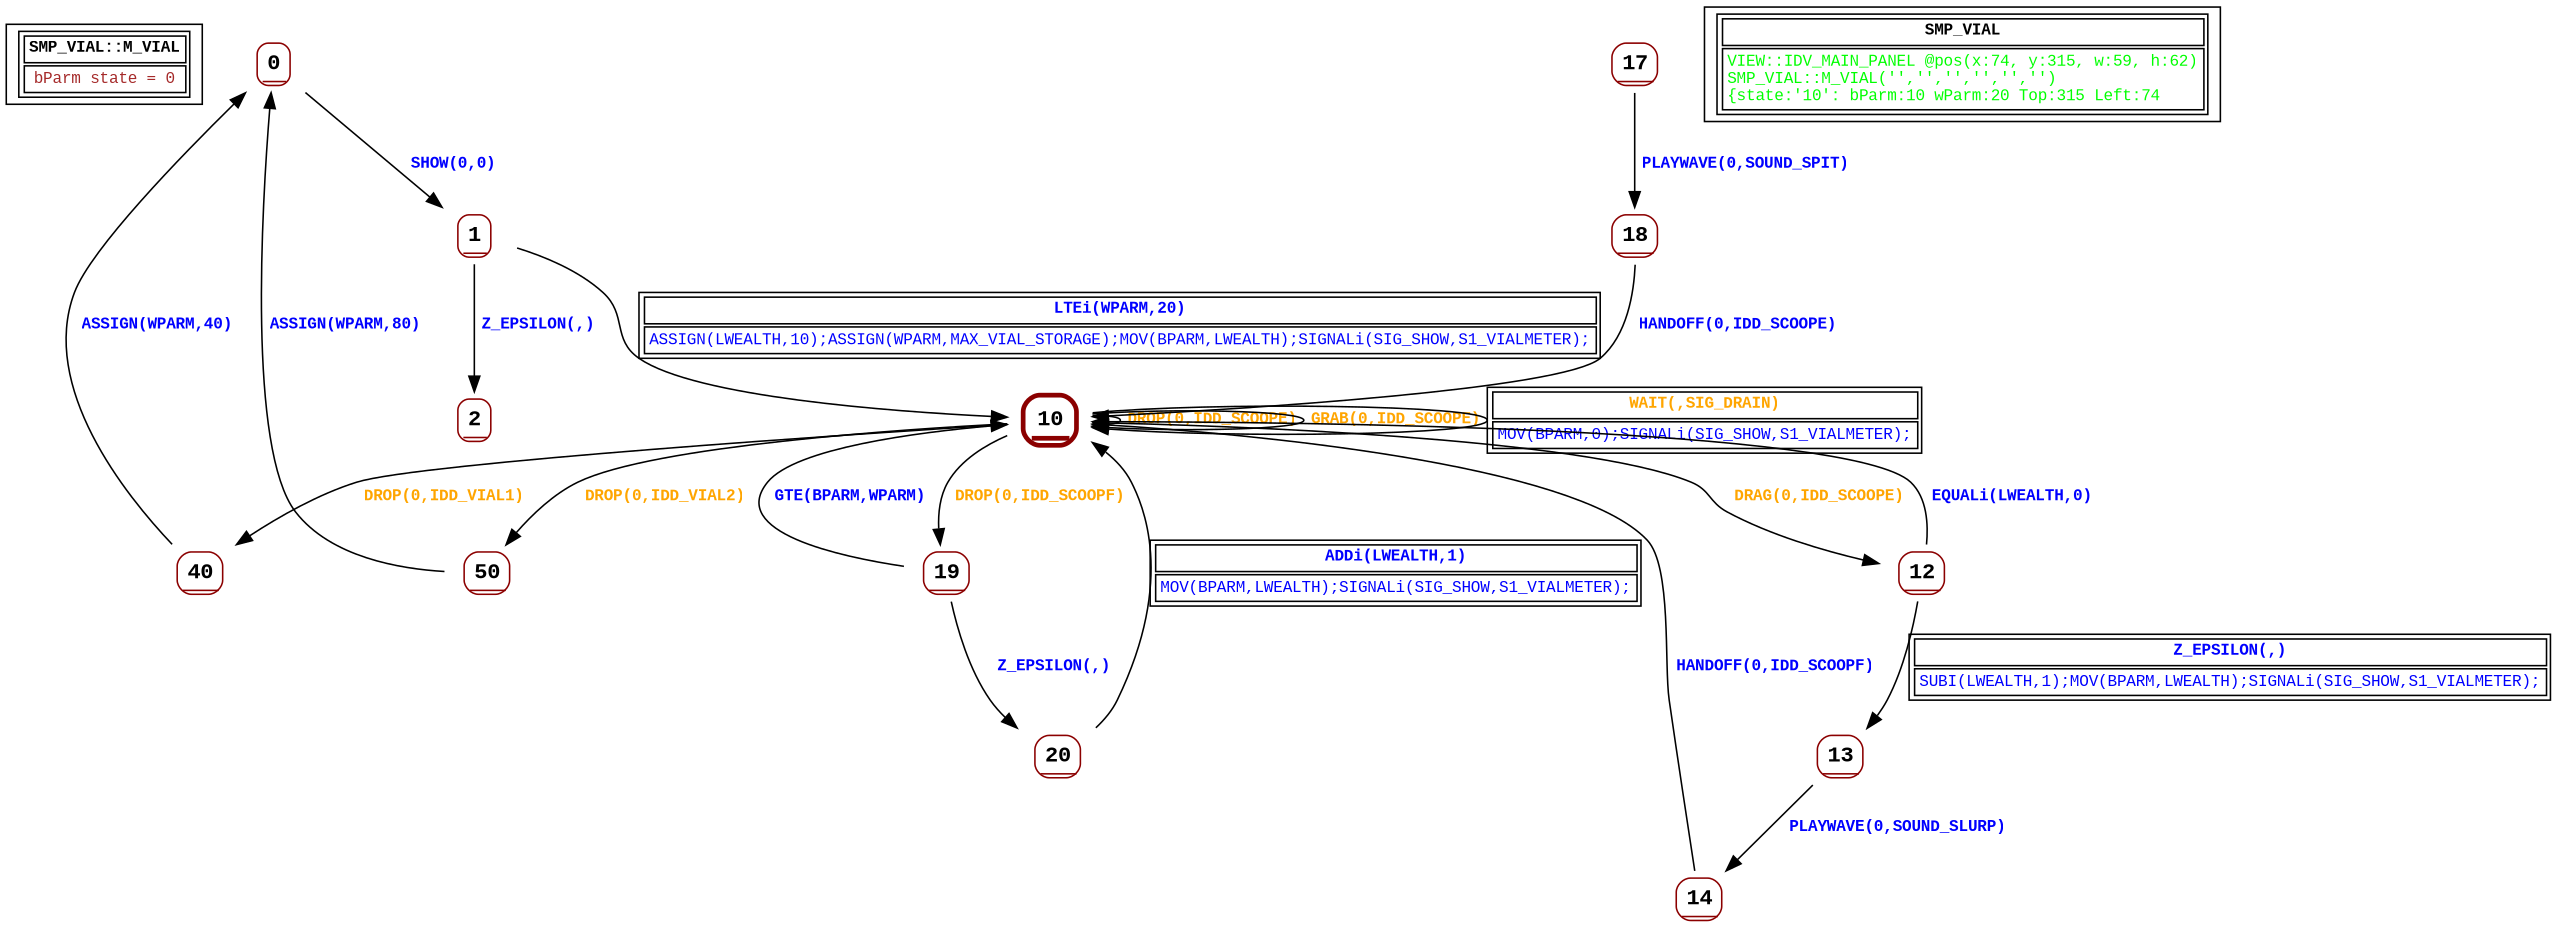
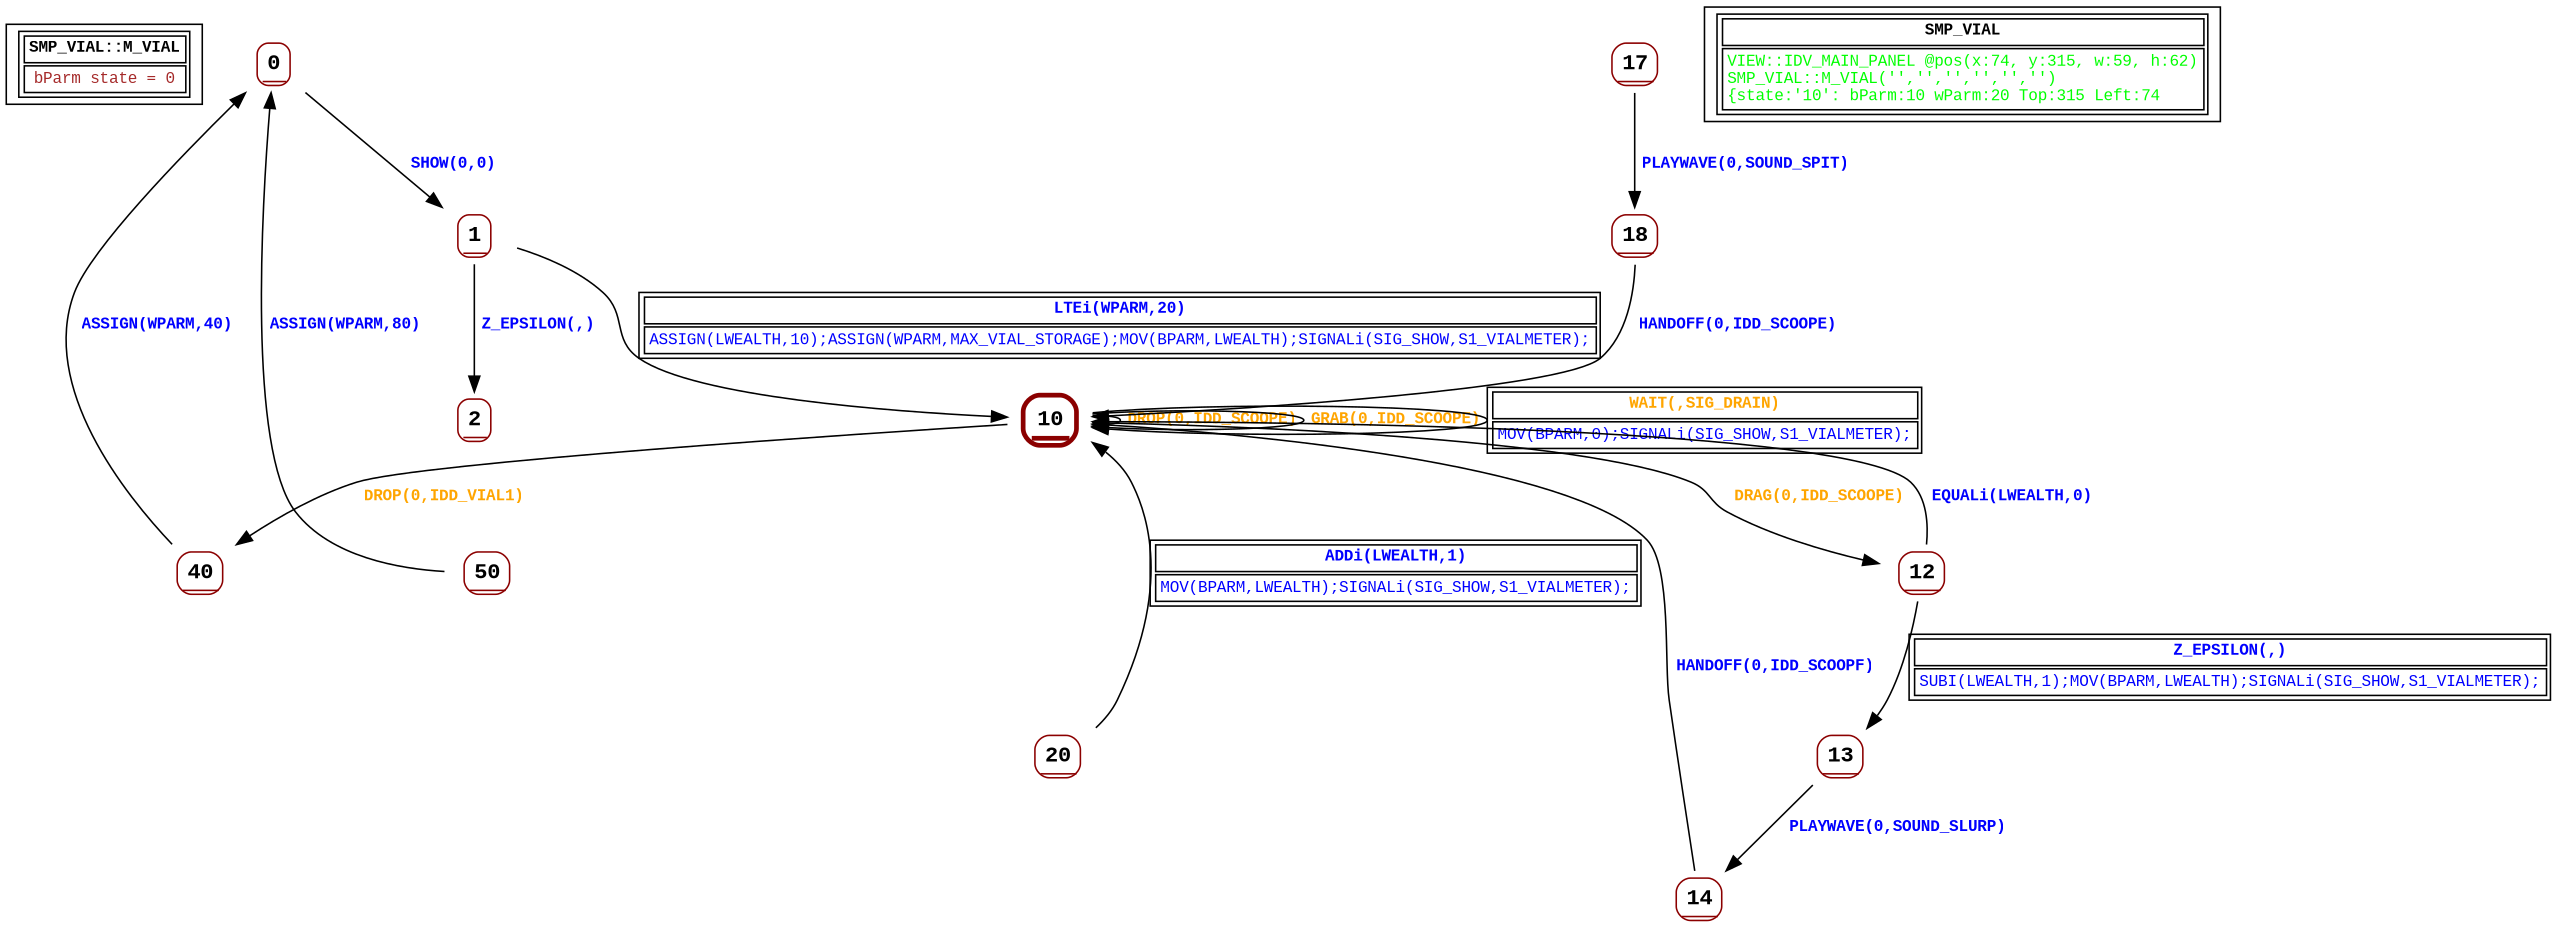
edge "10" -> "50": removed, label "DROP(0,IDD_VIAL2)"
node "19": removed
